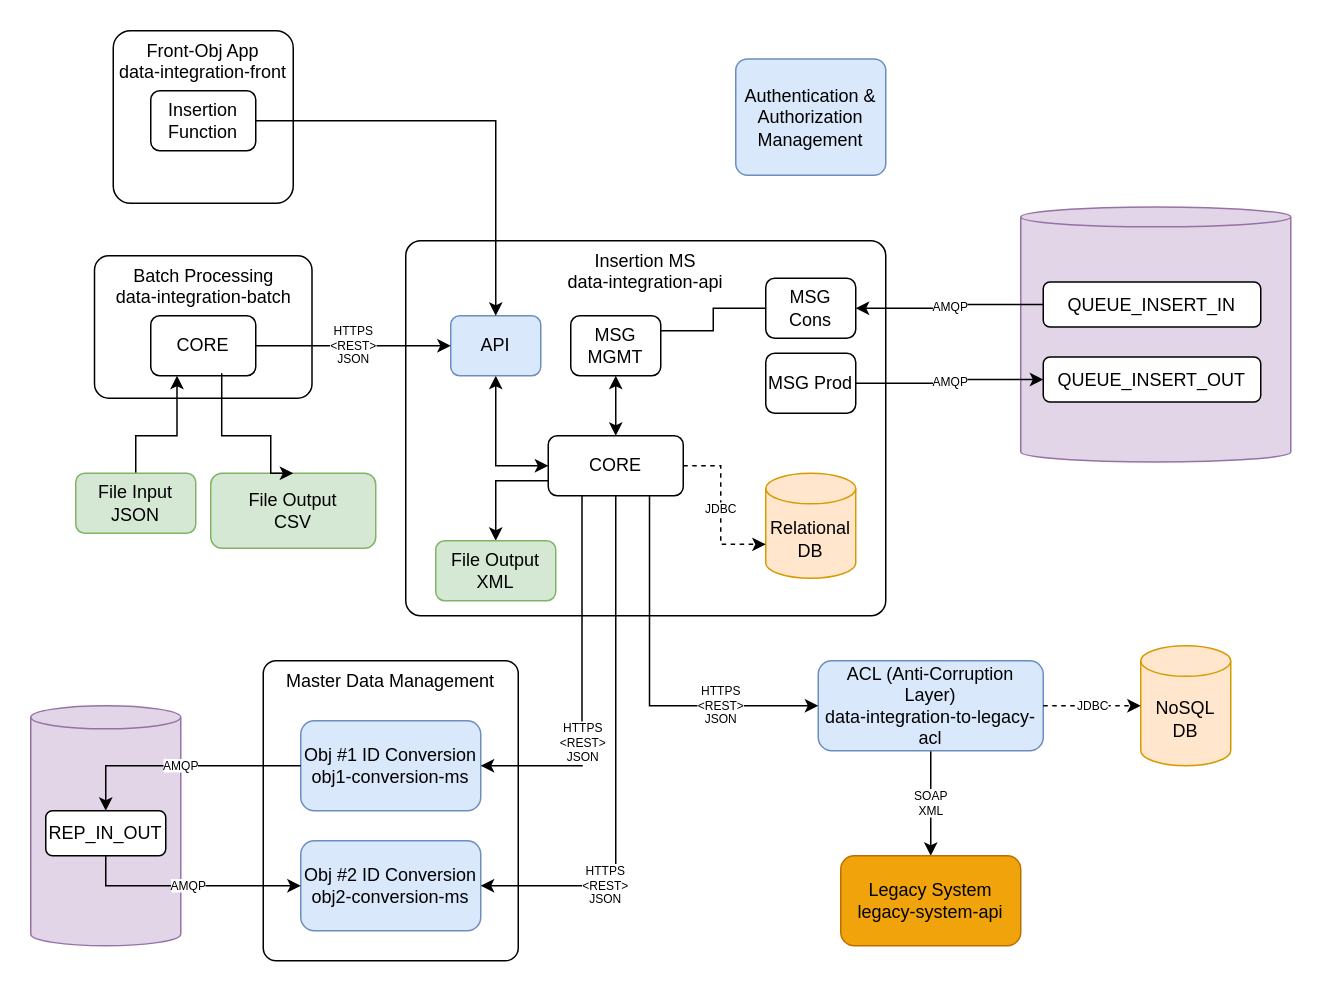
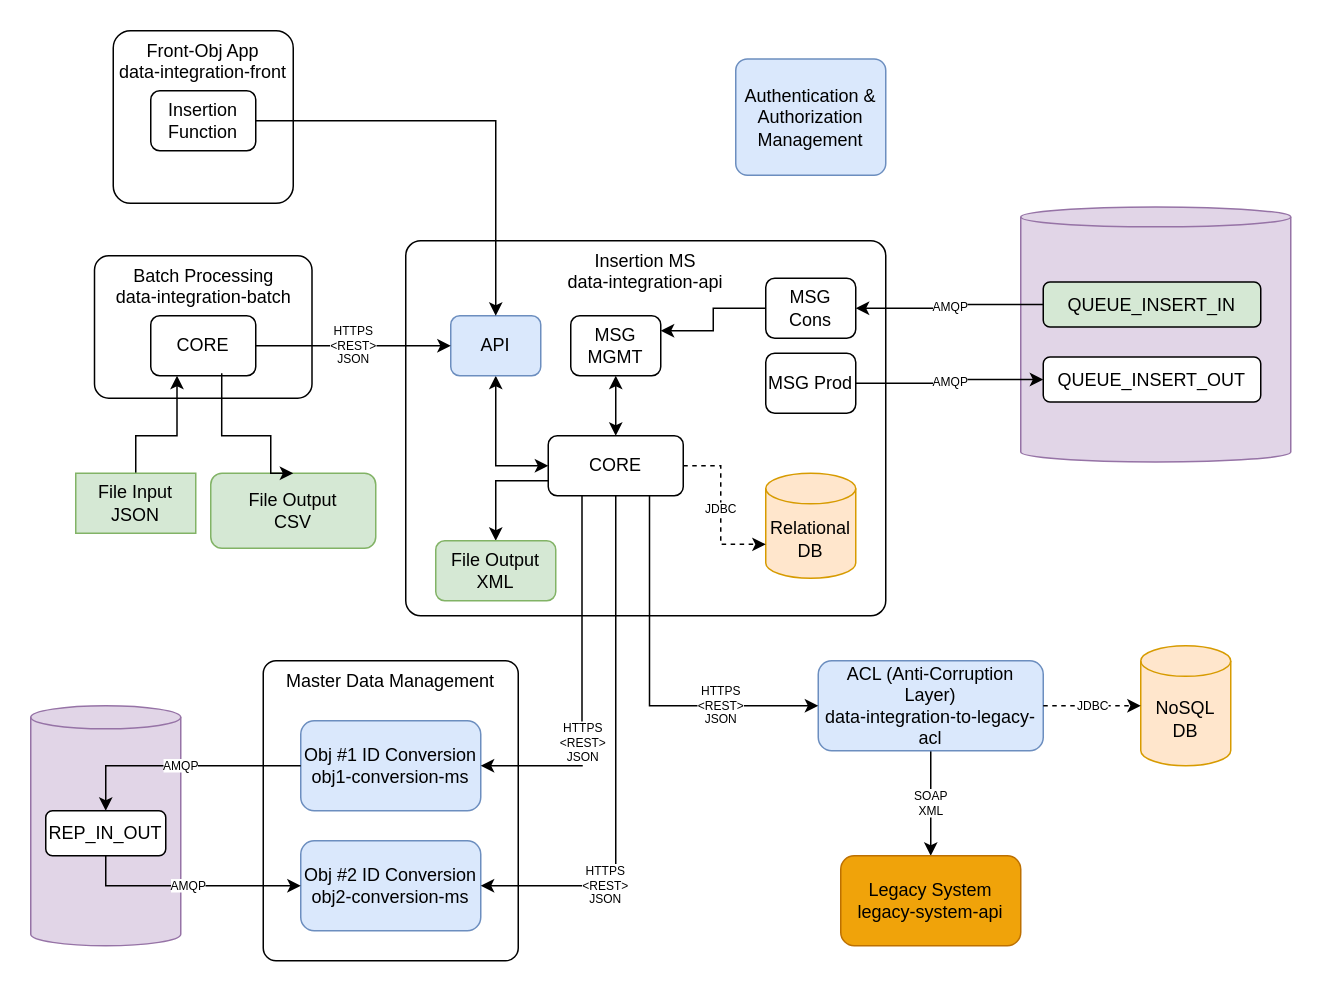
node "QUEUE_INSERT_IN": fillcolor #ffffff -> #d5e8d4
edge "MSG Cons" -- "MSG MGMT": arrowhead none -> classic
node "File Input JSON": shape rounded rectangle -> rectangle
